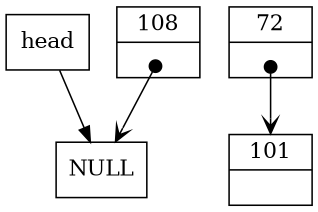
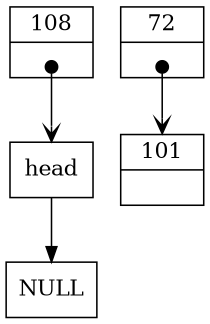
edge "108" -- "NULL": now "108" -- "head"
